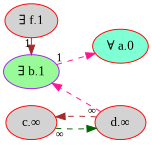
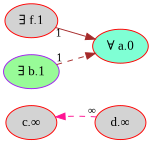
edge "∃ f.1" -> "∃ b.1": now "∃ f.1" -> "∀ a.0"
edge "∃ b.1" -> "∀ a.0": color deeppink -> brown
edge "d.∞" -> "∃ b.1": removed
edge "d.∞" -> "c.∞": color brown -> deeppink
edge "c.∞" -> "d.∞": removed
